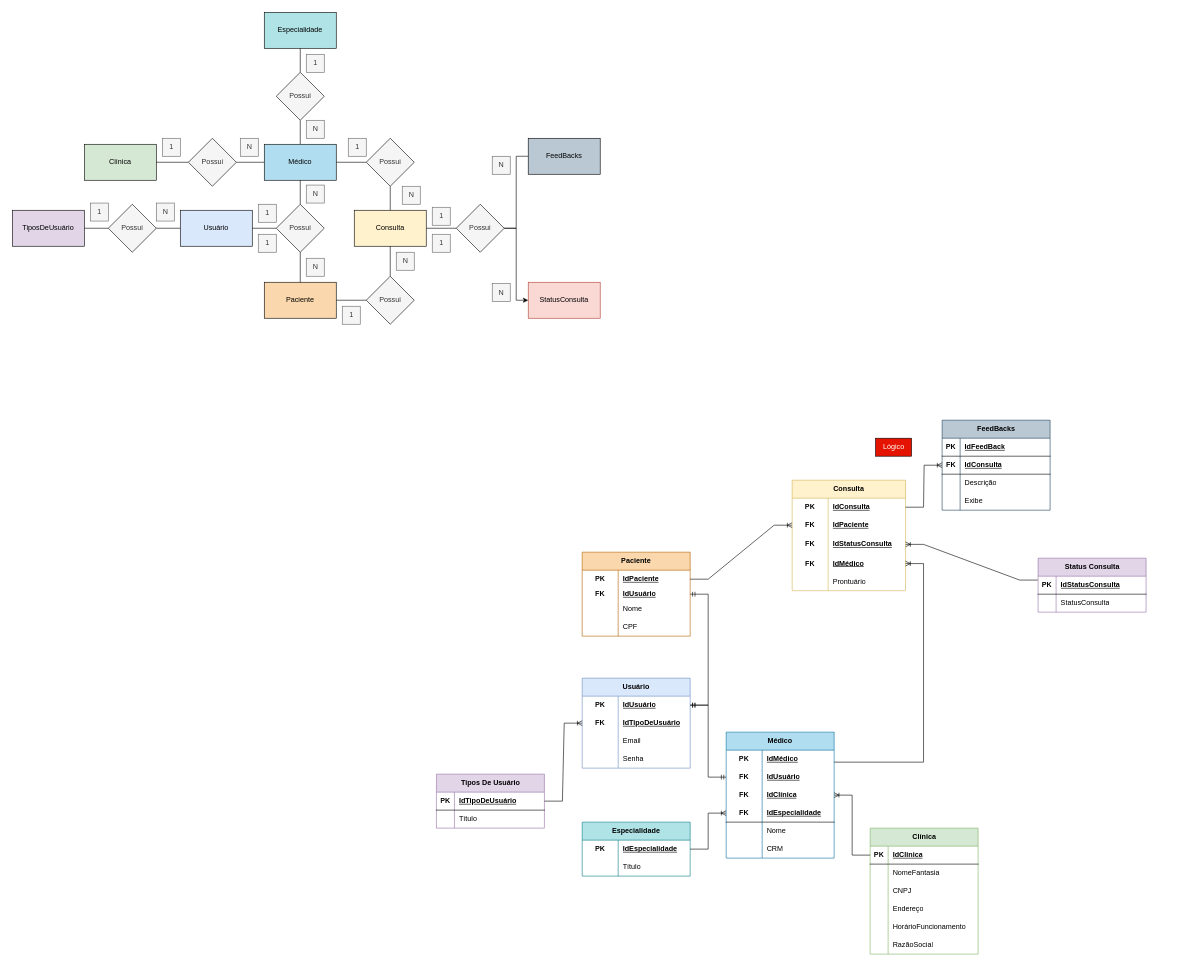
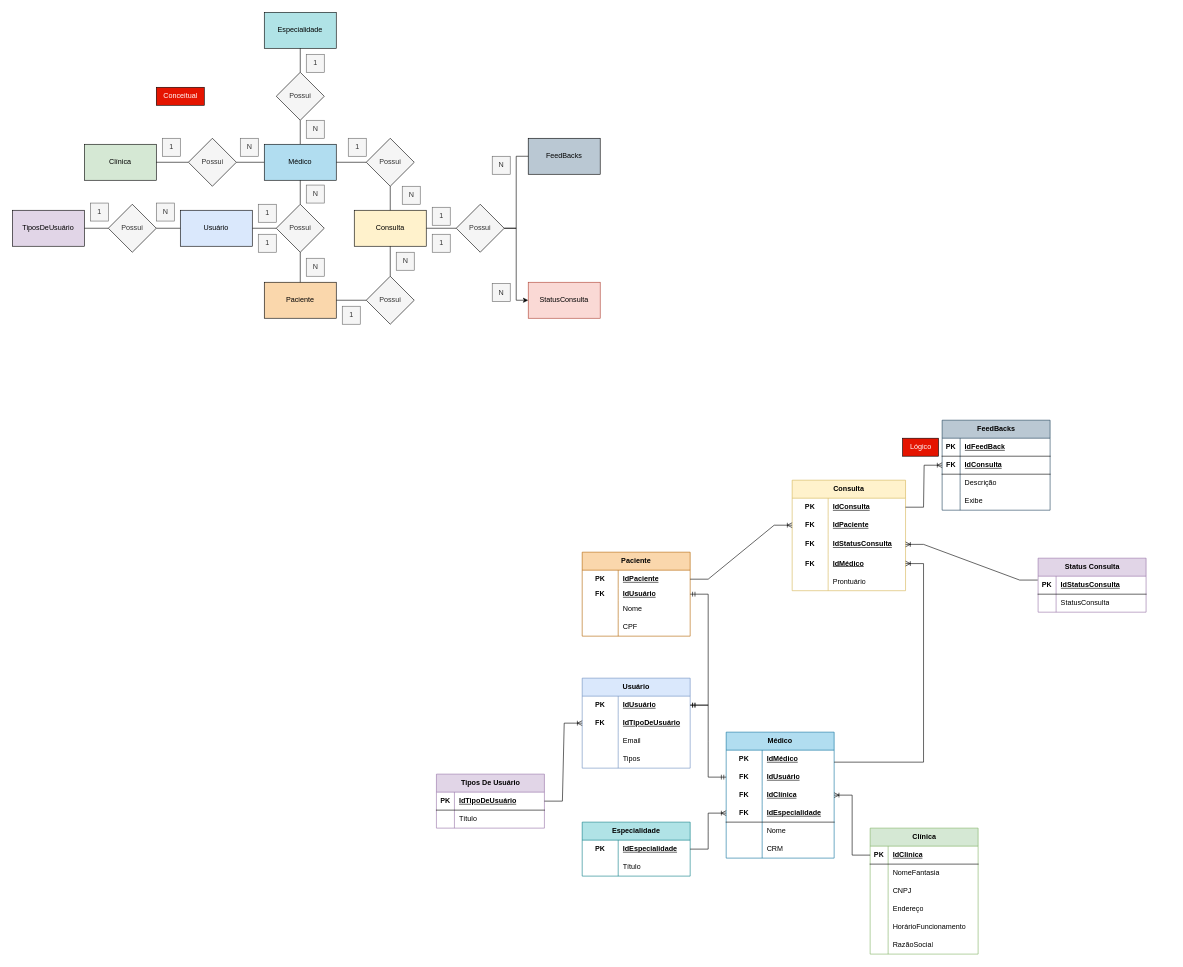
node "Conceitual": added
node "Lógico": moved (894, 447) -> (921, 447)
node "Senha": label "Senha" -> "Tipos"
